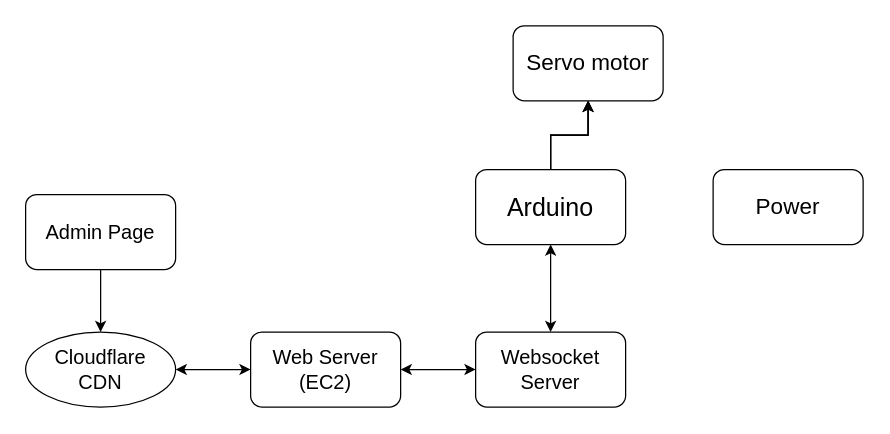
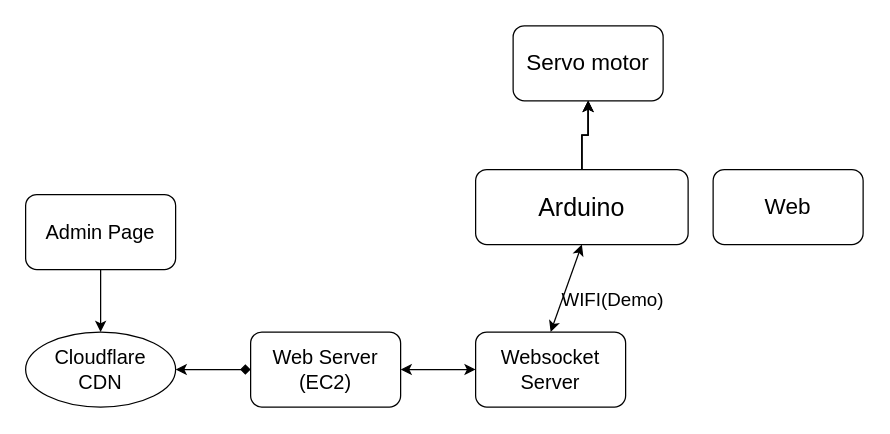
node "Arduino": size 150x75 -> 213x75
node "Power": label "Power" -> "Web"
node "WIFI(Demo)": added
edge "Cloudflare CDN" -- "Web Server (EC2)": arrowhead classic -> diamond
